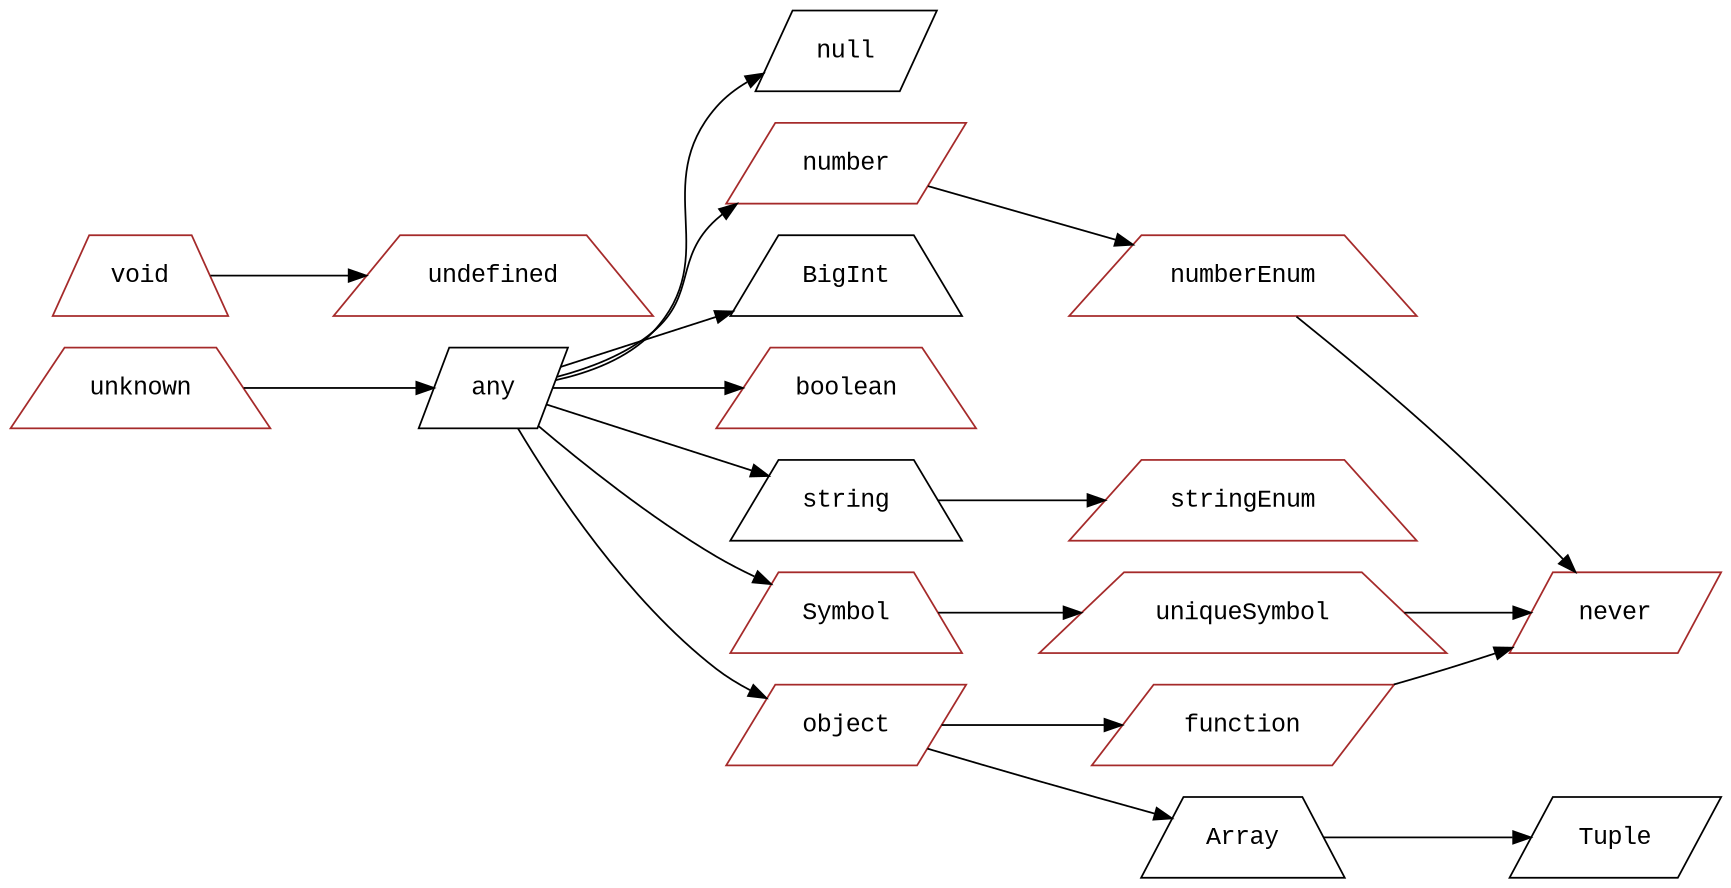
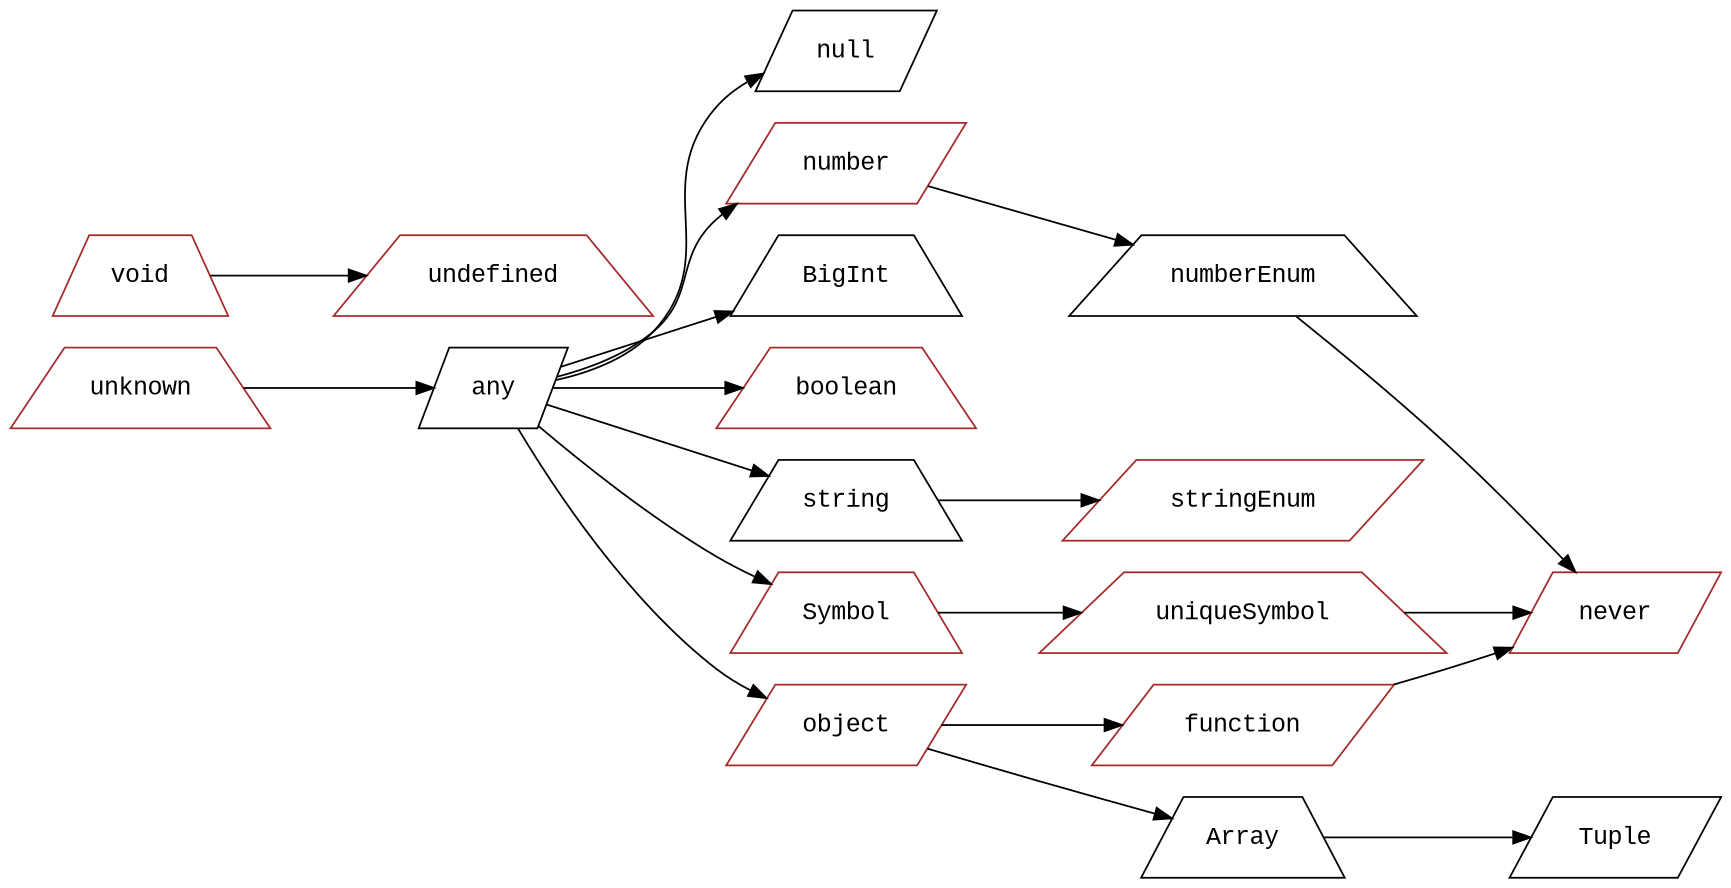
node "numberEnum": color brown -> black
node "stringEnum": shape trapezium -> parallelogram
